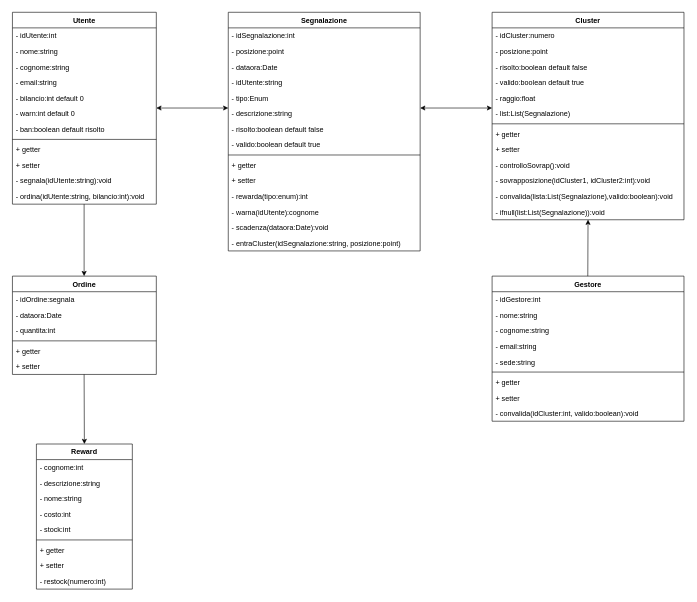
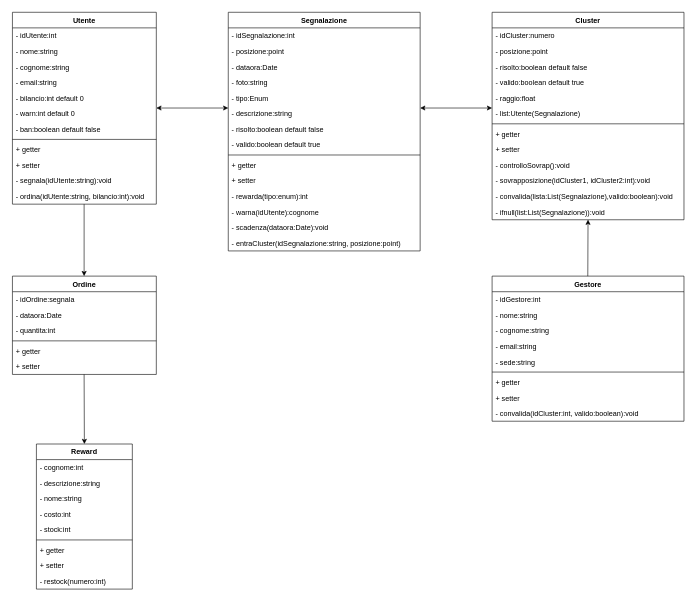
node "- idUtente:string": label "- idUtente:string" -> "- foto:string"
node "- list:List(Segnalazione)": label "- list:List(Segnalazione)" -> "- list:Utente(Segnalazione)"
node "- ban:boolean default risolto": label "- ban:boolean default risolto" -> "- ban:boolean default false"
